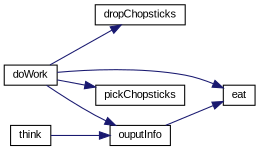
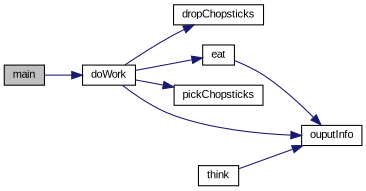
node "main": added
edge "ouputInfo" -> "eat": reversed
